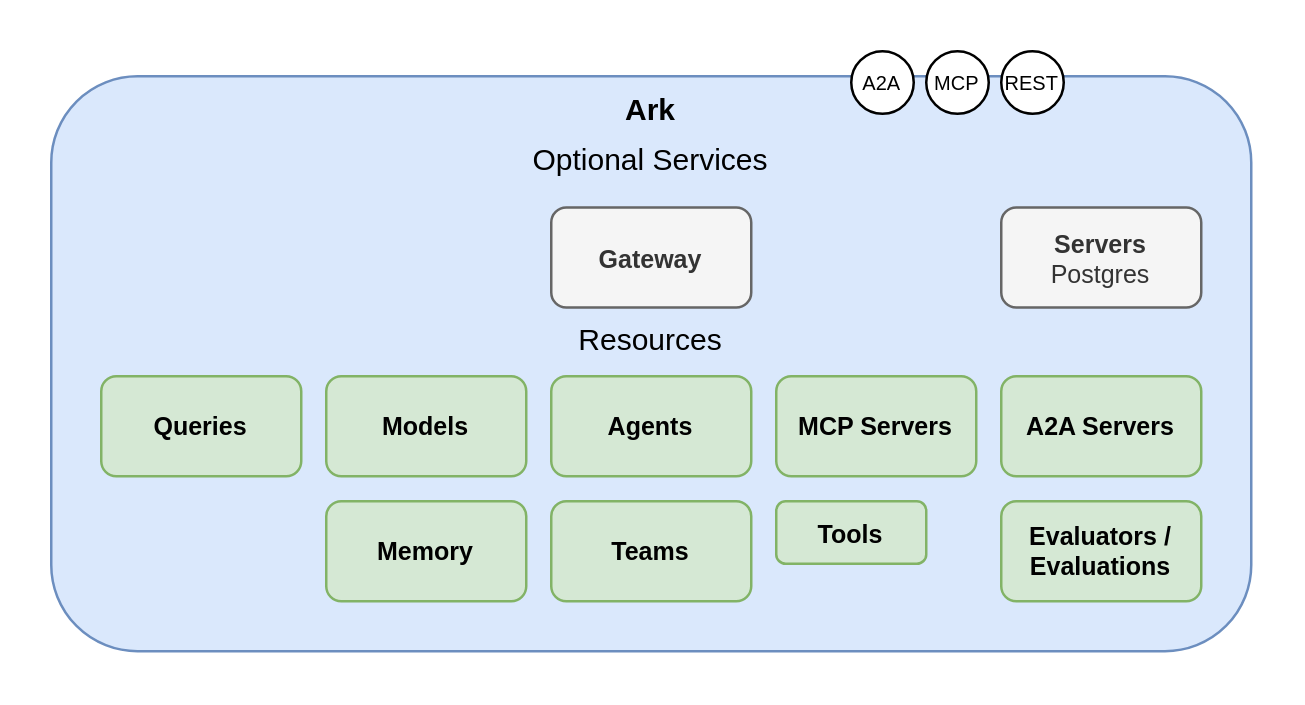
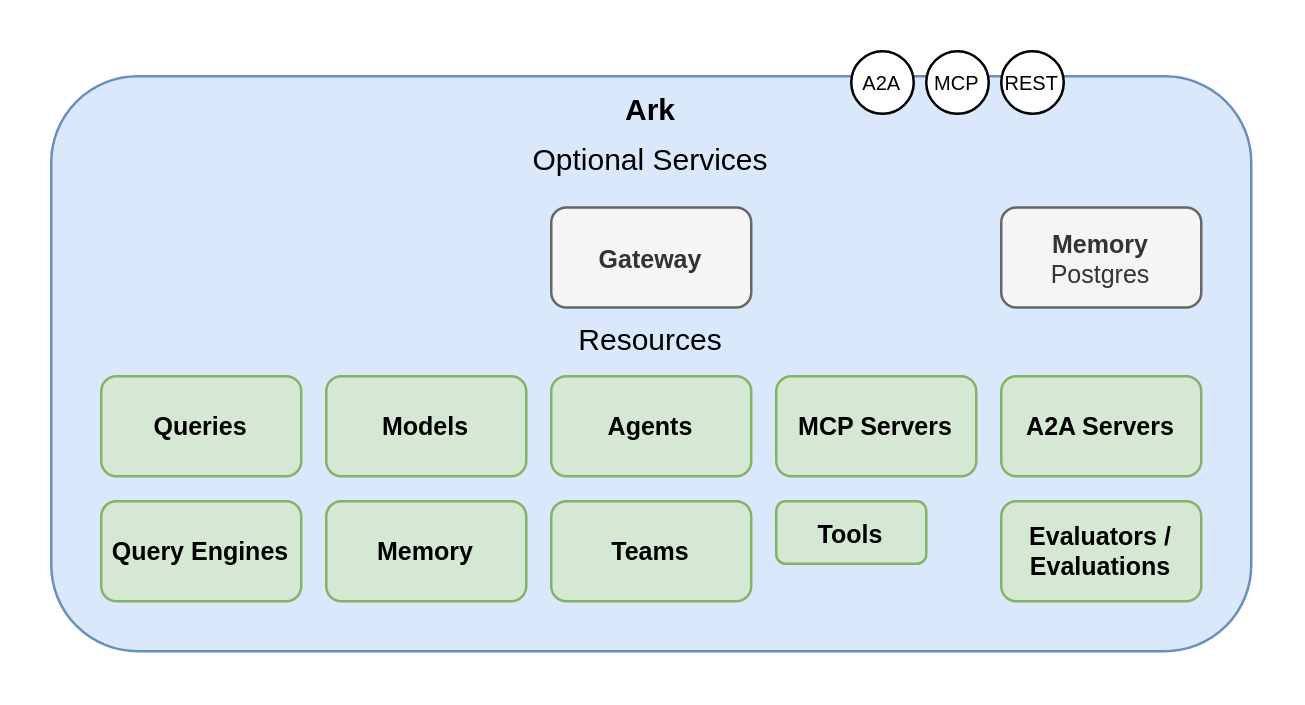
node "Servers Postgres": label "Servers Postgres" -> "Memory Postgres"
node "Query Engines": added
